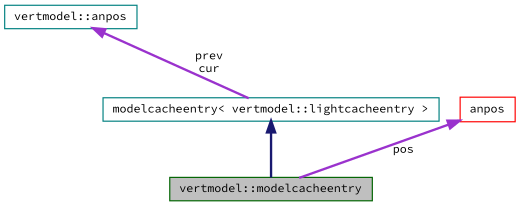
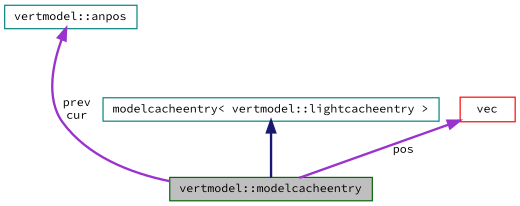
edge "modelcacheentry< vertmodel::lightcacheentry >" -> "vertmodel::anpos": now "vertmodel::modelcacheentry" -> "vertmodel::anpos"
node "anpos": label "anpos" -> "vec"
